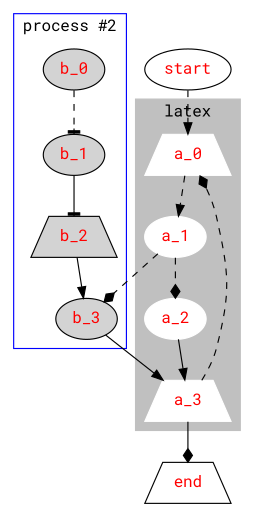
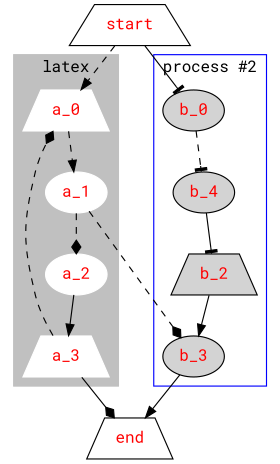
edge "start" -> "b_0": added
node "start": shape ellipse -> trapezium
node "b_1": label "b_1" -> "b_4"
edge "b_3" -> "a_3": now "b_3" -> "end"
